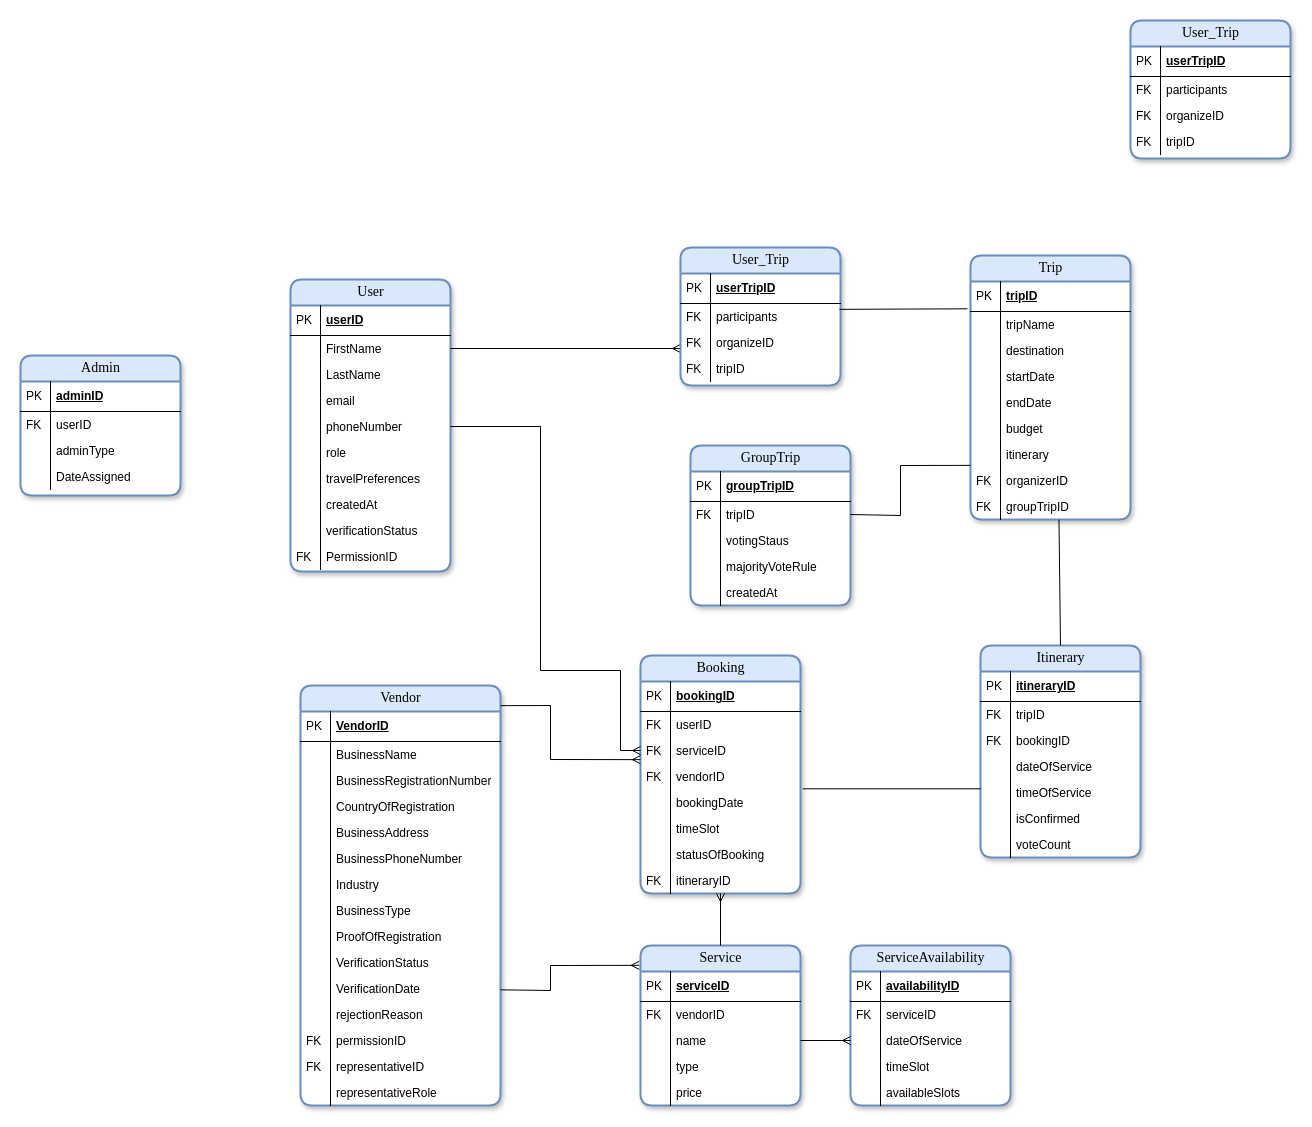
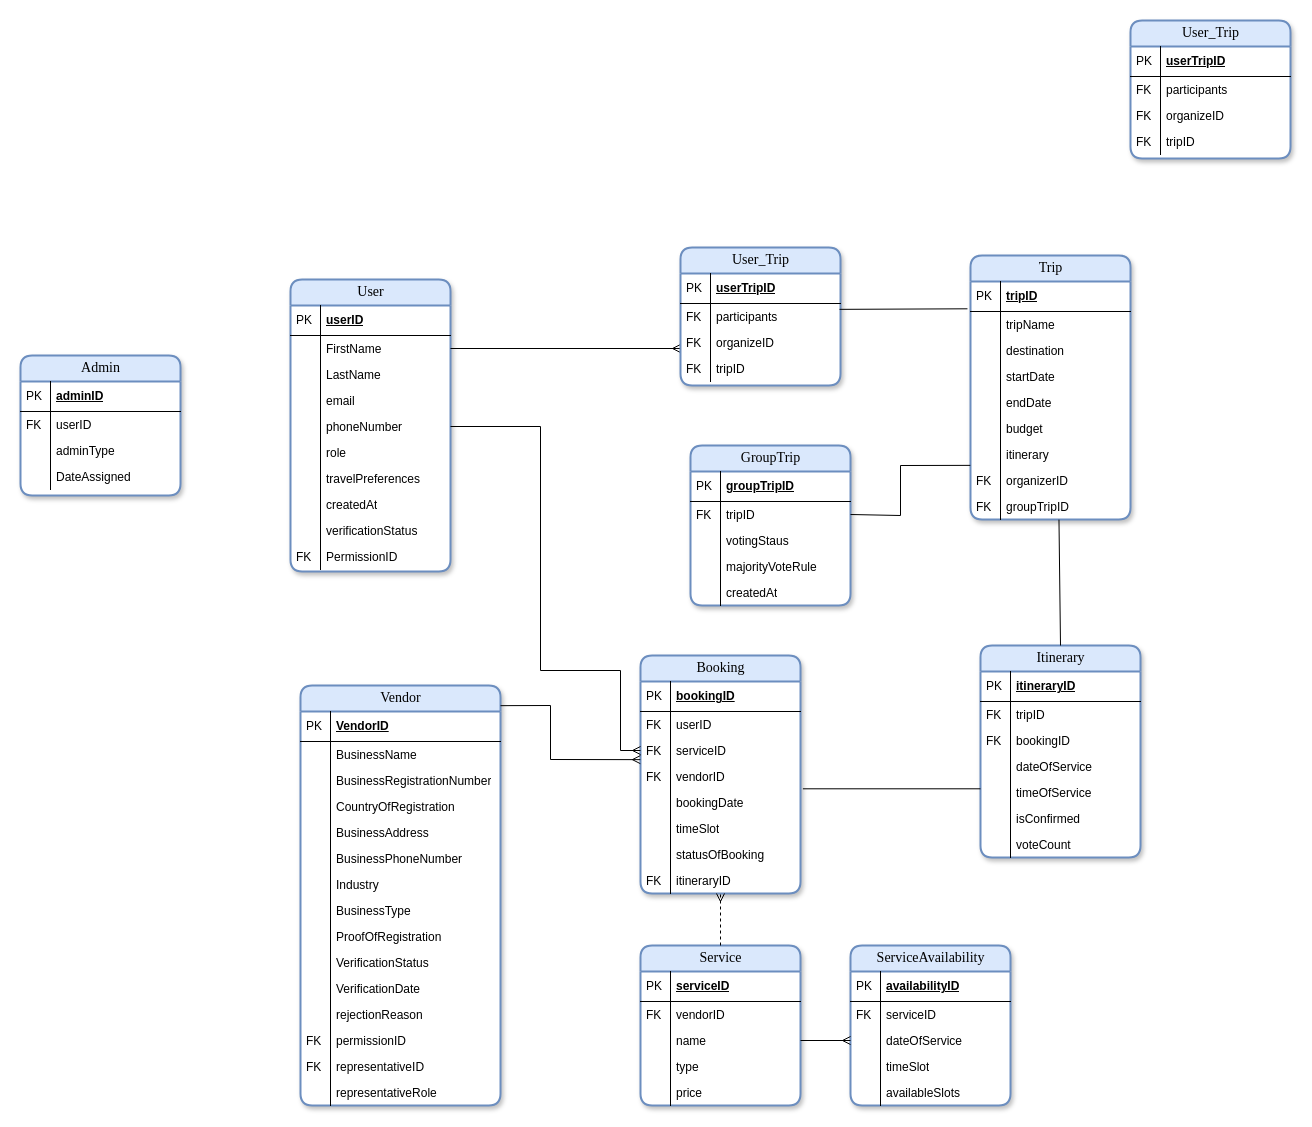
edge "Service" -> "Booking": style solid -> dashed
edge "VerificationDate" -> "Service": removed
